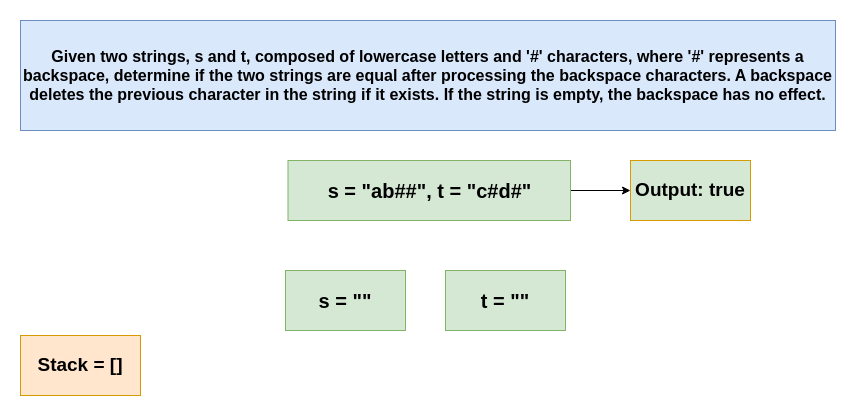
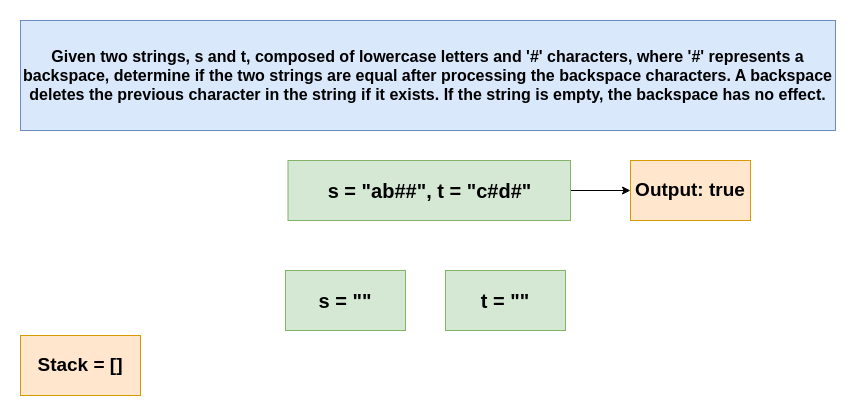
node "Output: true": fillcolor #d5e8d4 -> #ffe6cc
